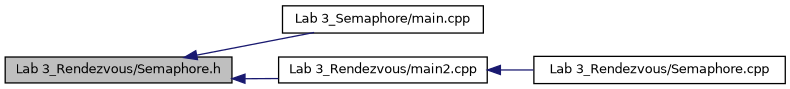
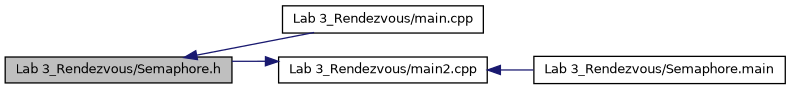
node "Lab 3_Semaphore/main.cpp": label "Lab 3_Semaphore/main.cpp" -> "Lab 3_Rendezvous/main.cpp"
node "Lab 3_Rendezvous/Semaphore.cpp": label "Lab 3_Rendezvous/Semaphore.cpp" -> "Lab 3_Rendezvous/Semaphore.main"
edge "Lab 3_Rendezvous/main2.cpp" -> "Lab 3_Rendezvous/Semaphore.h": reversed
